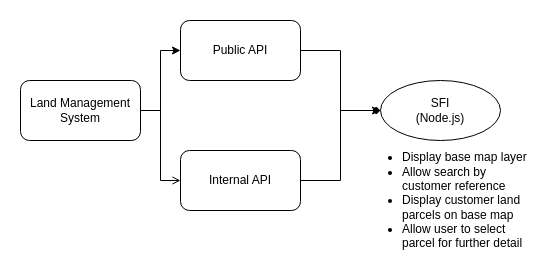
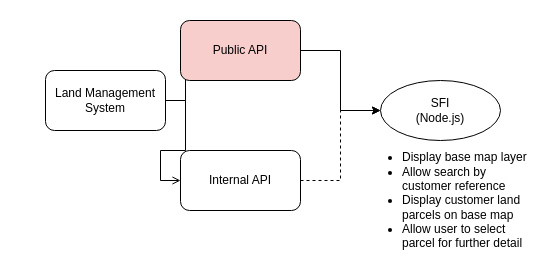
node "Public API": fillcolor #ffffff -> #f8cecc
edge "Public API" -> "SFI (Node.js)": arrowhead diamond -> classic
node "Land Management System": moved (81, 111) -> (106, 101)
edge "Internal API" -> "SFI (Node.js)": style solid -> dashed
